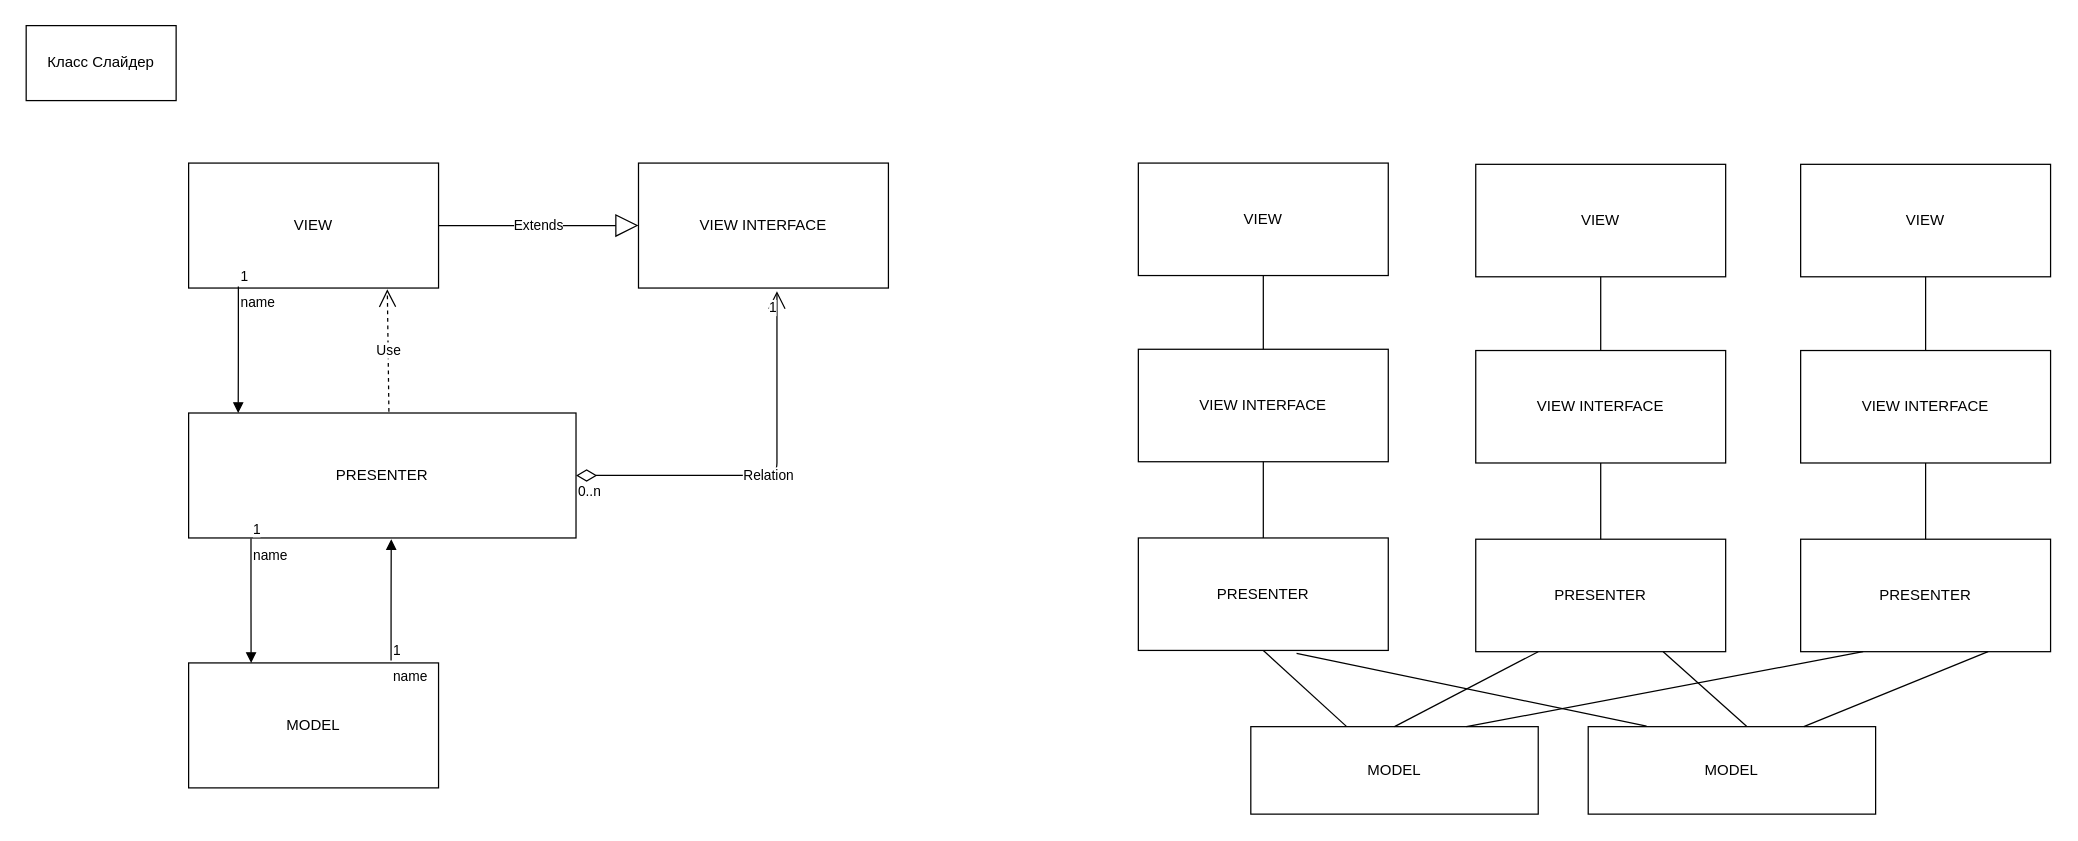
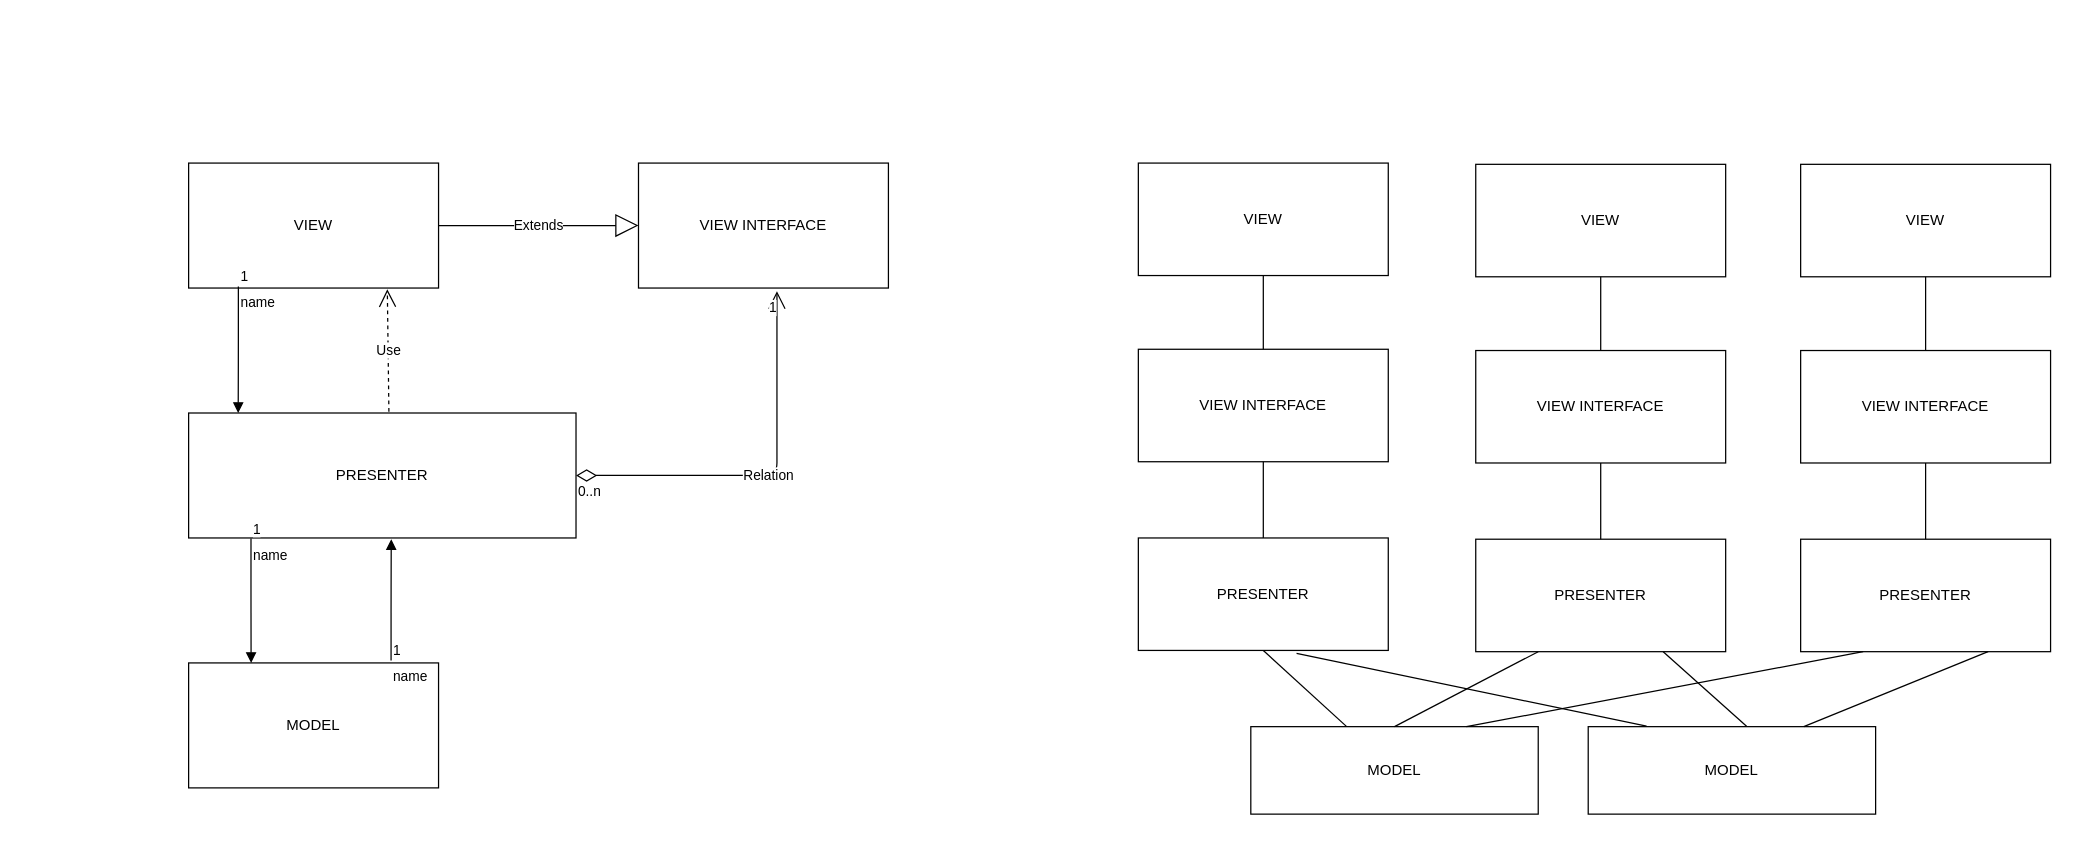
node "Класс Слайдер": removed
